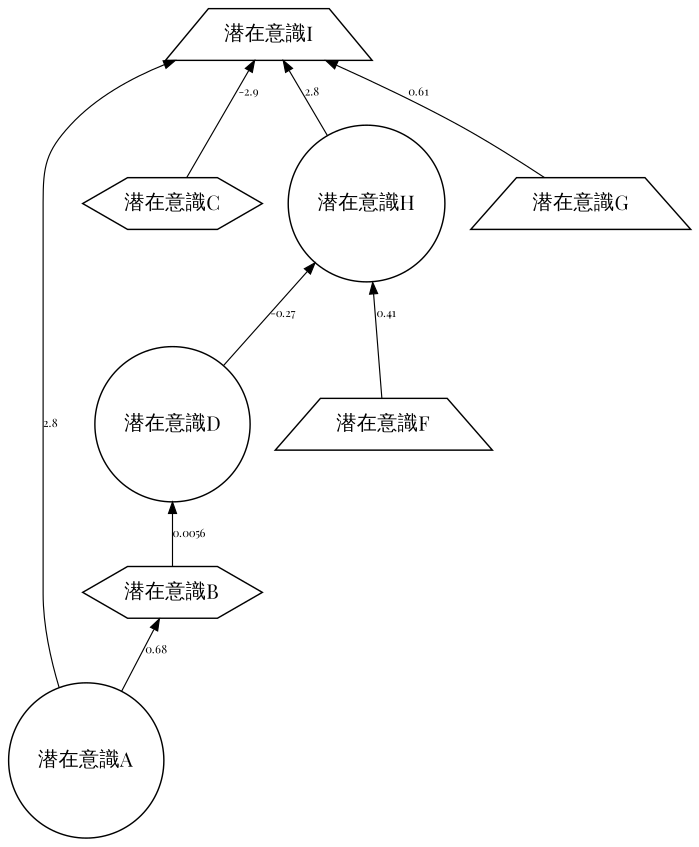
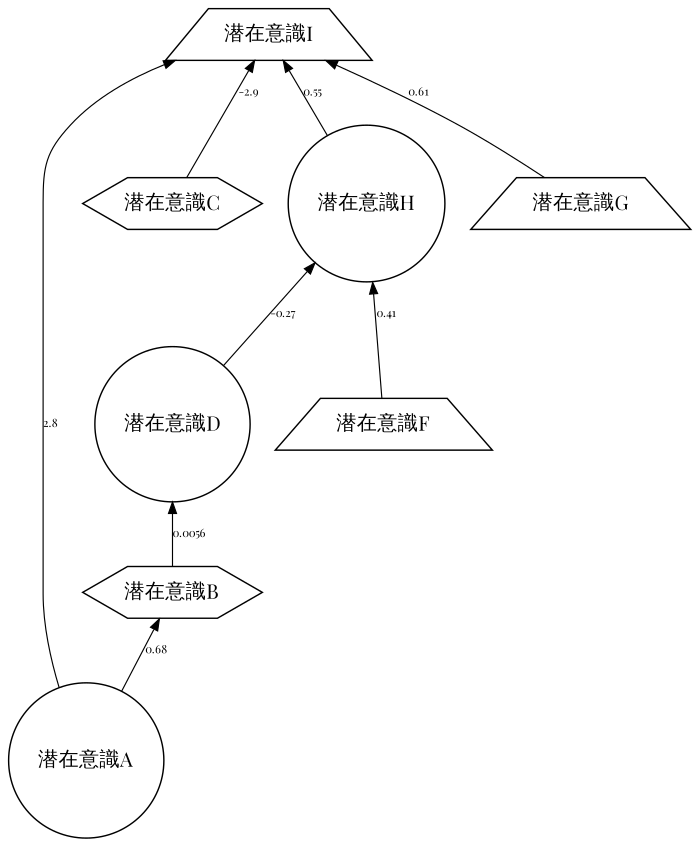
edge "潜在意識H" -> "潜在意識I": label "2.8" -> "0.55"
